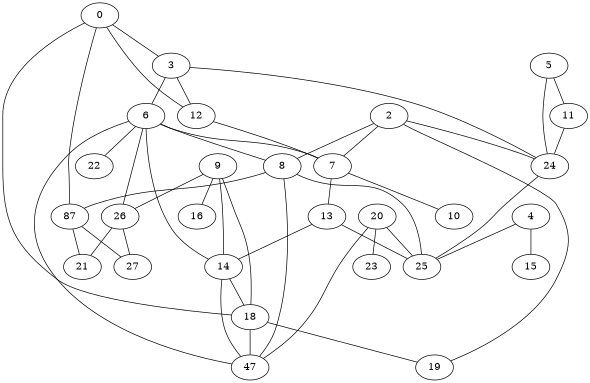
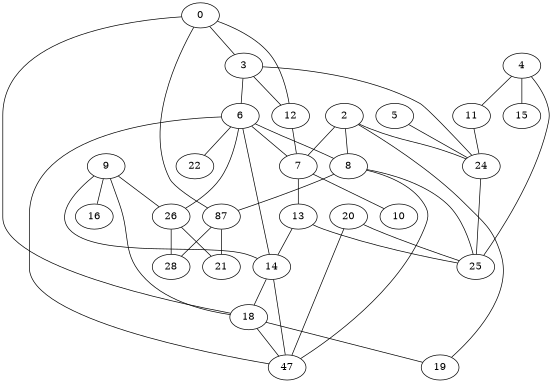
edge "5" -- "11": now "4" -- "11"
node "27": label "27" -> "28"
node "23": removed
